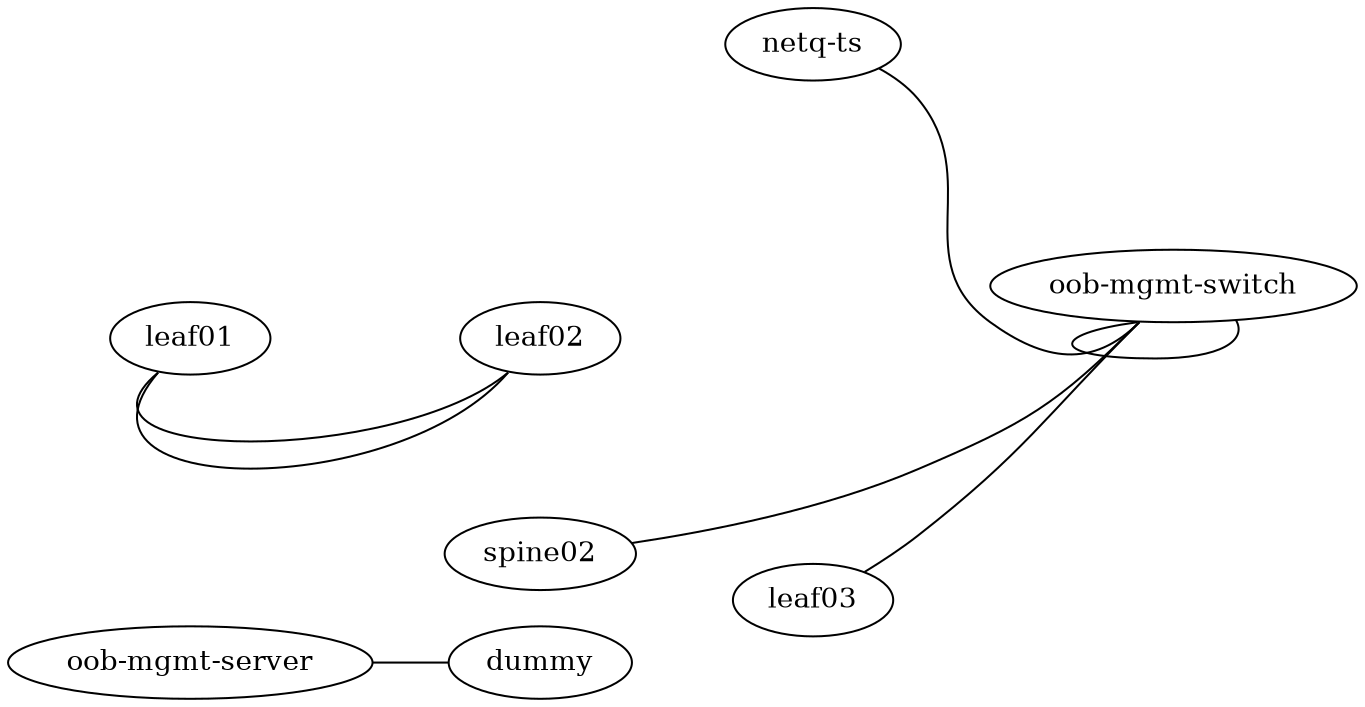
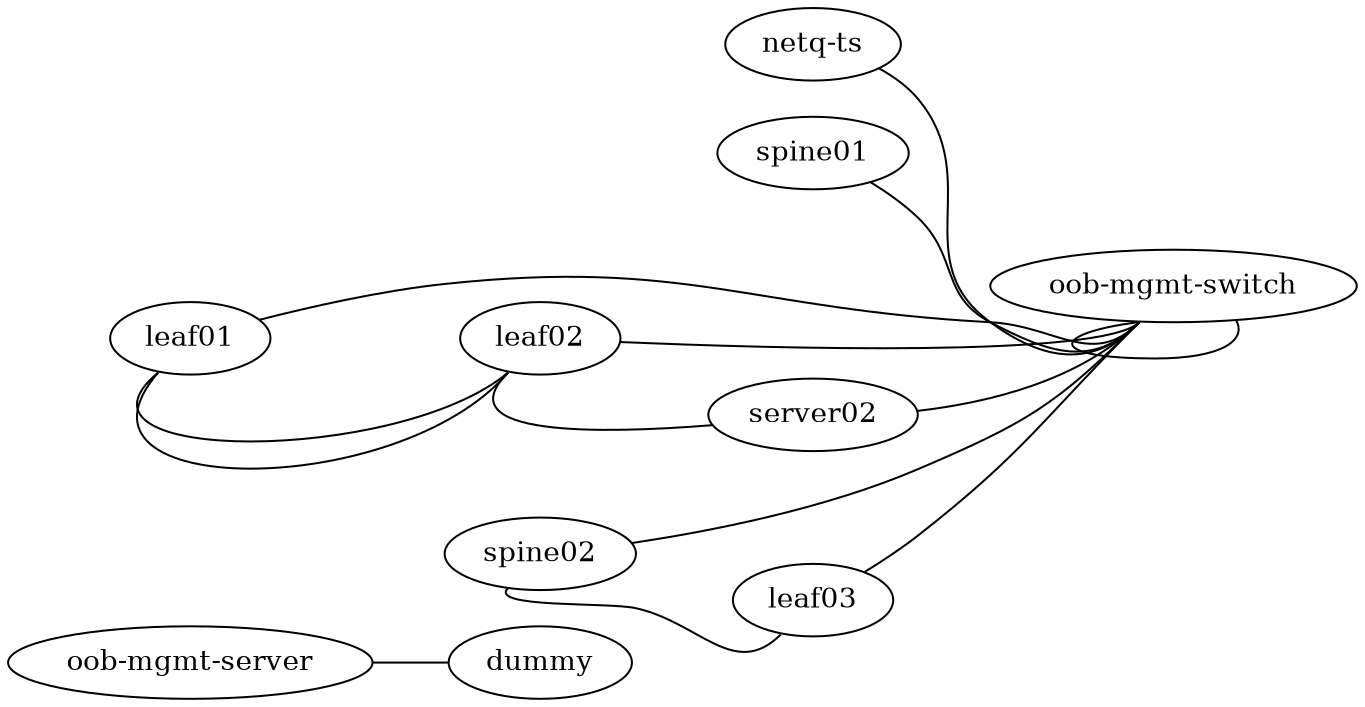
node "spine01": added
edge "oob-mgmt-switch" -- "leaf01": added
edge "oob-mgmt-switch" -- "leaf02": added
node "server02": added
edge "spine02" -- "leaf03": added
